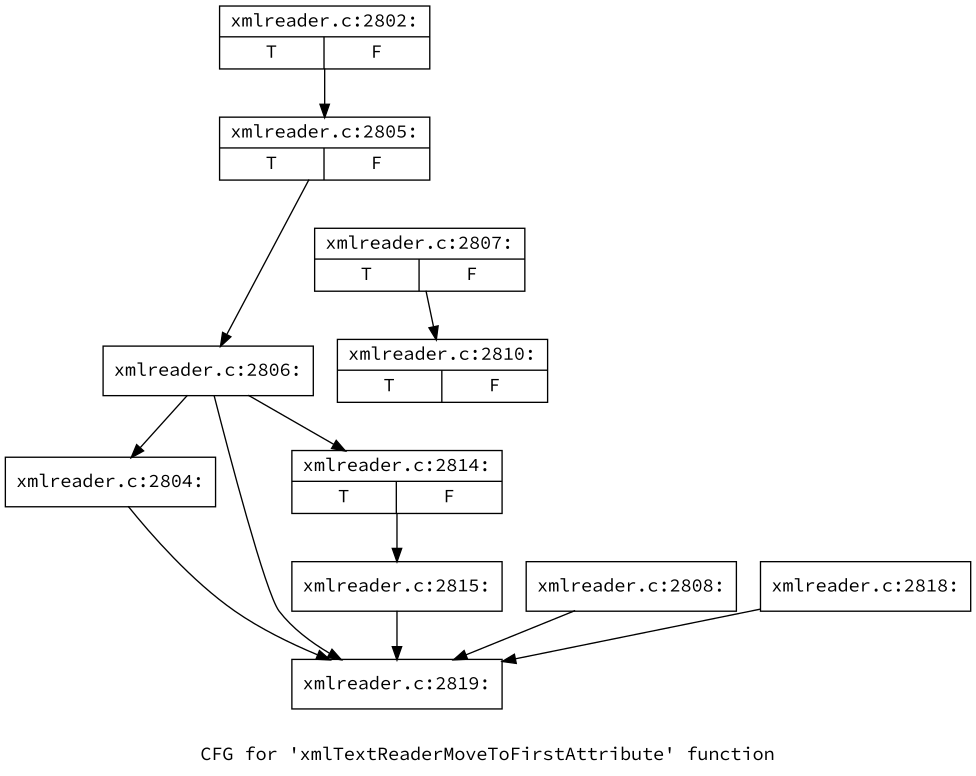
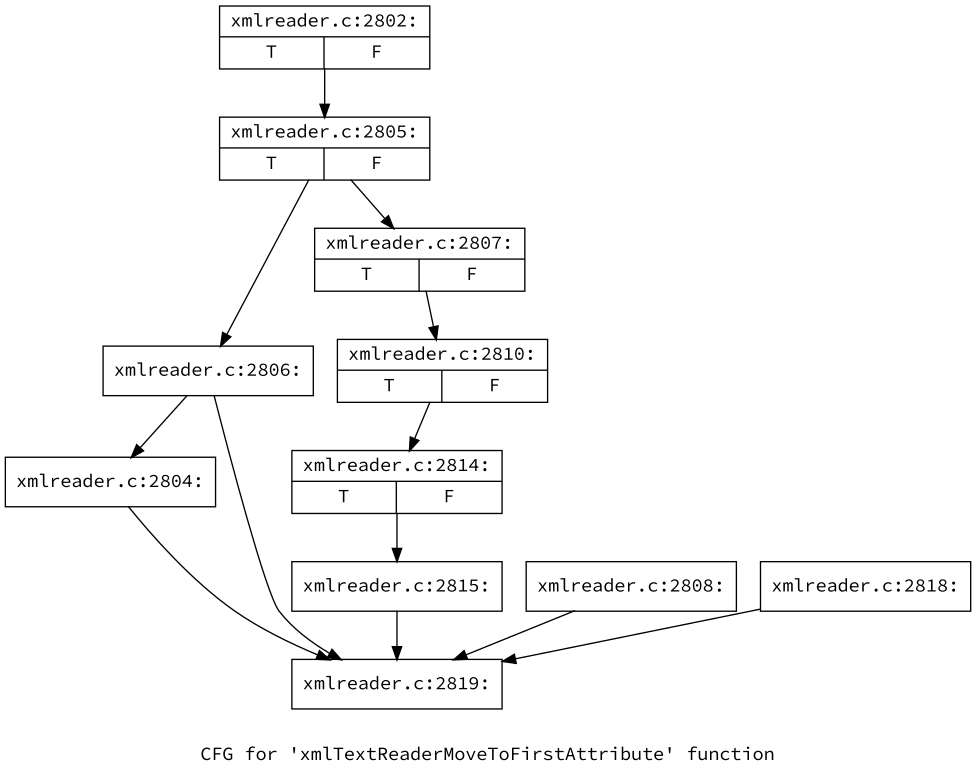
edge "xmlreader.c:2805:" -> "xmlreader.c:2807:": added
edge "xmlreader.c:2806:" -> "xmlreader.c:2814:": now "xmlreader.c:2810:" -> "xmlreader.c:2814:"
